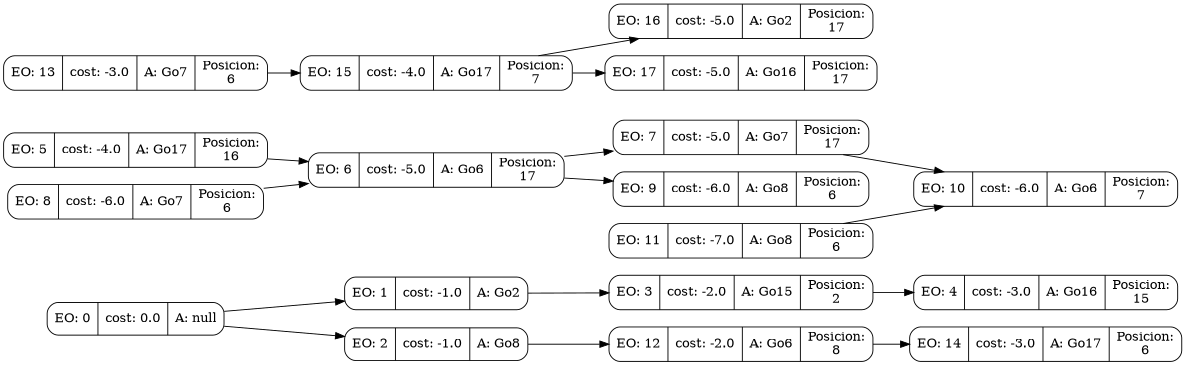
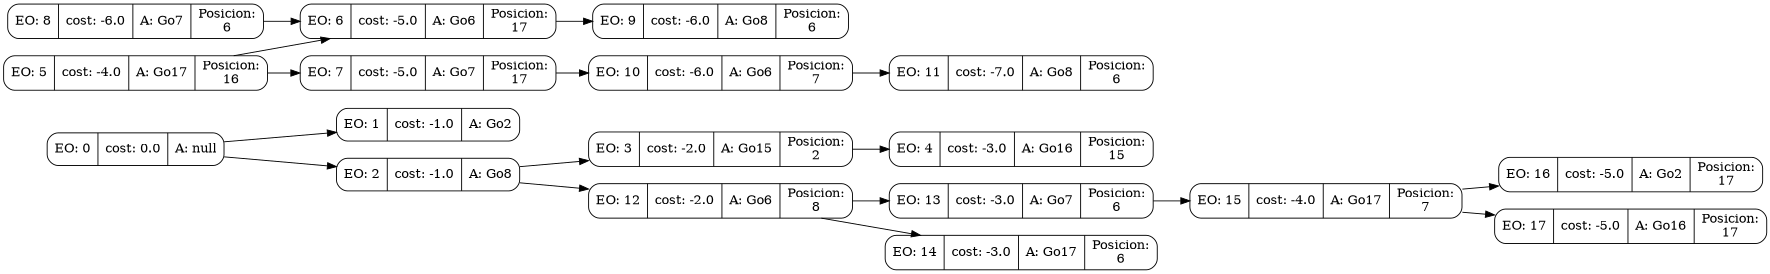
edge "EO: 6" -> "EO: 7": now "EO: 5" -> "EO: 7"
edge "EO: 12" -> "EO: 13": added
edge "EO: 11" -> "EO: 10": reversed
edge "EO: 1" -> "EO: 3": now "EO: 2" -> "EO: 3"
